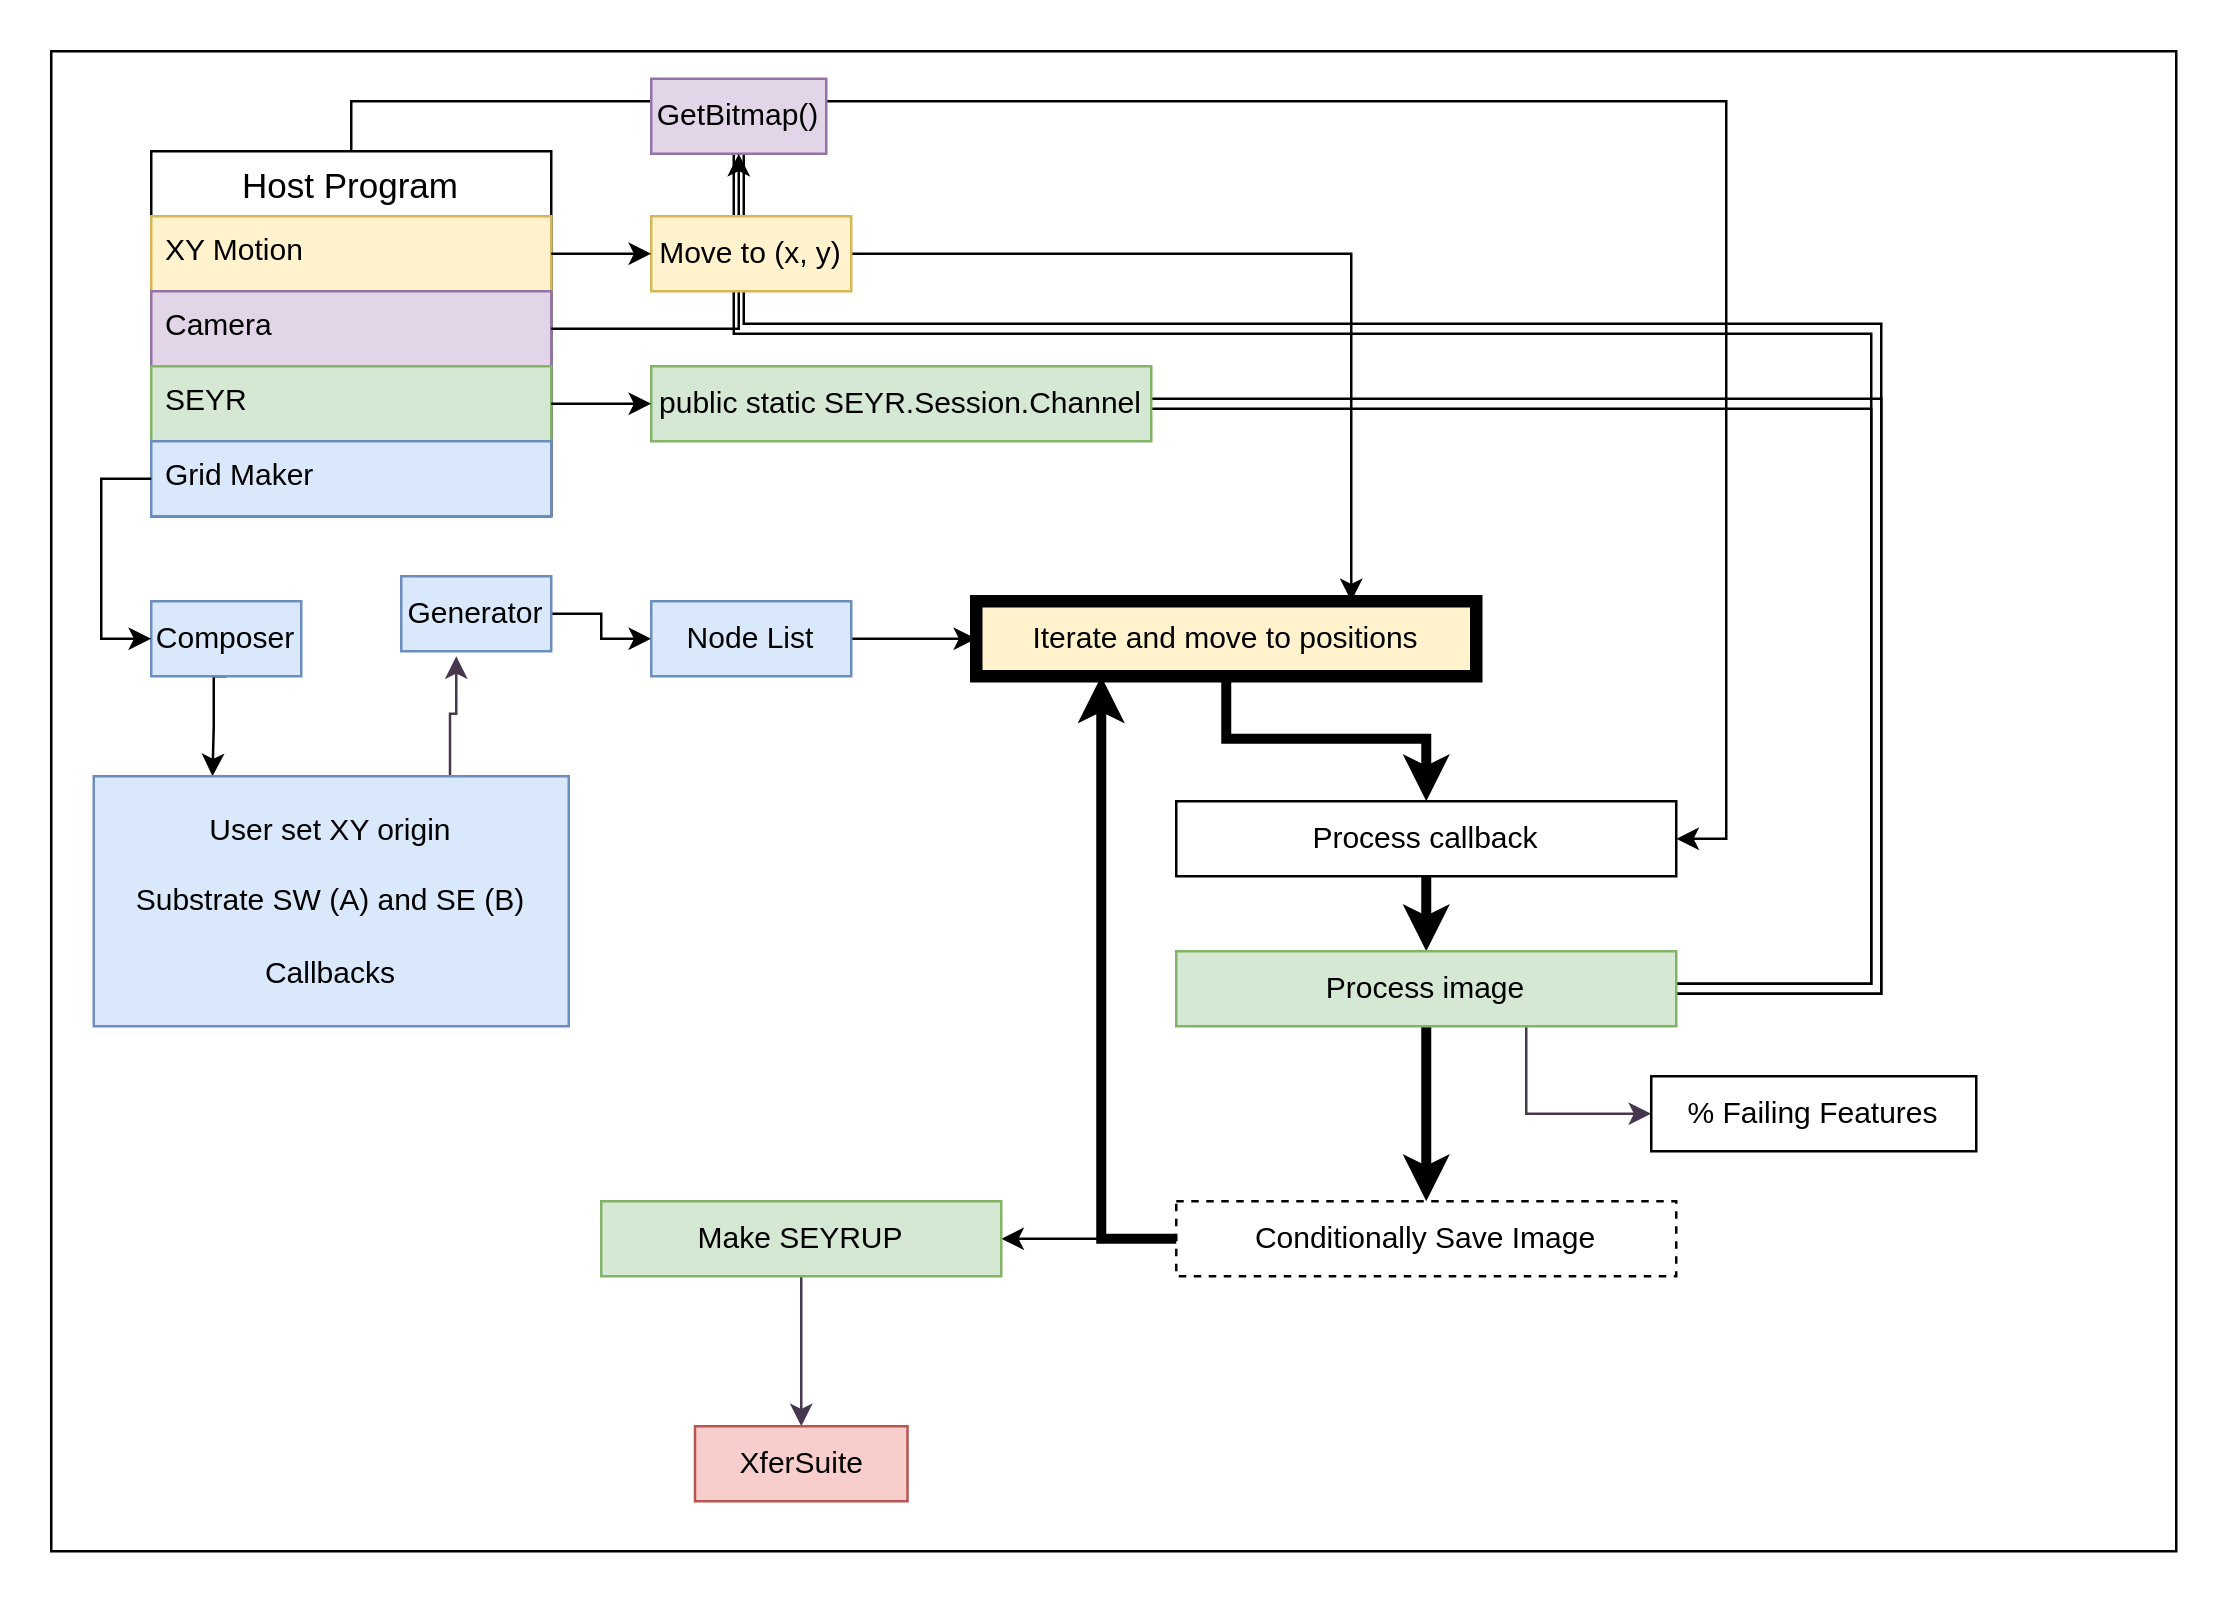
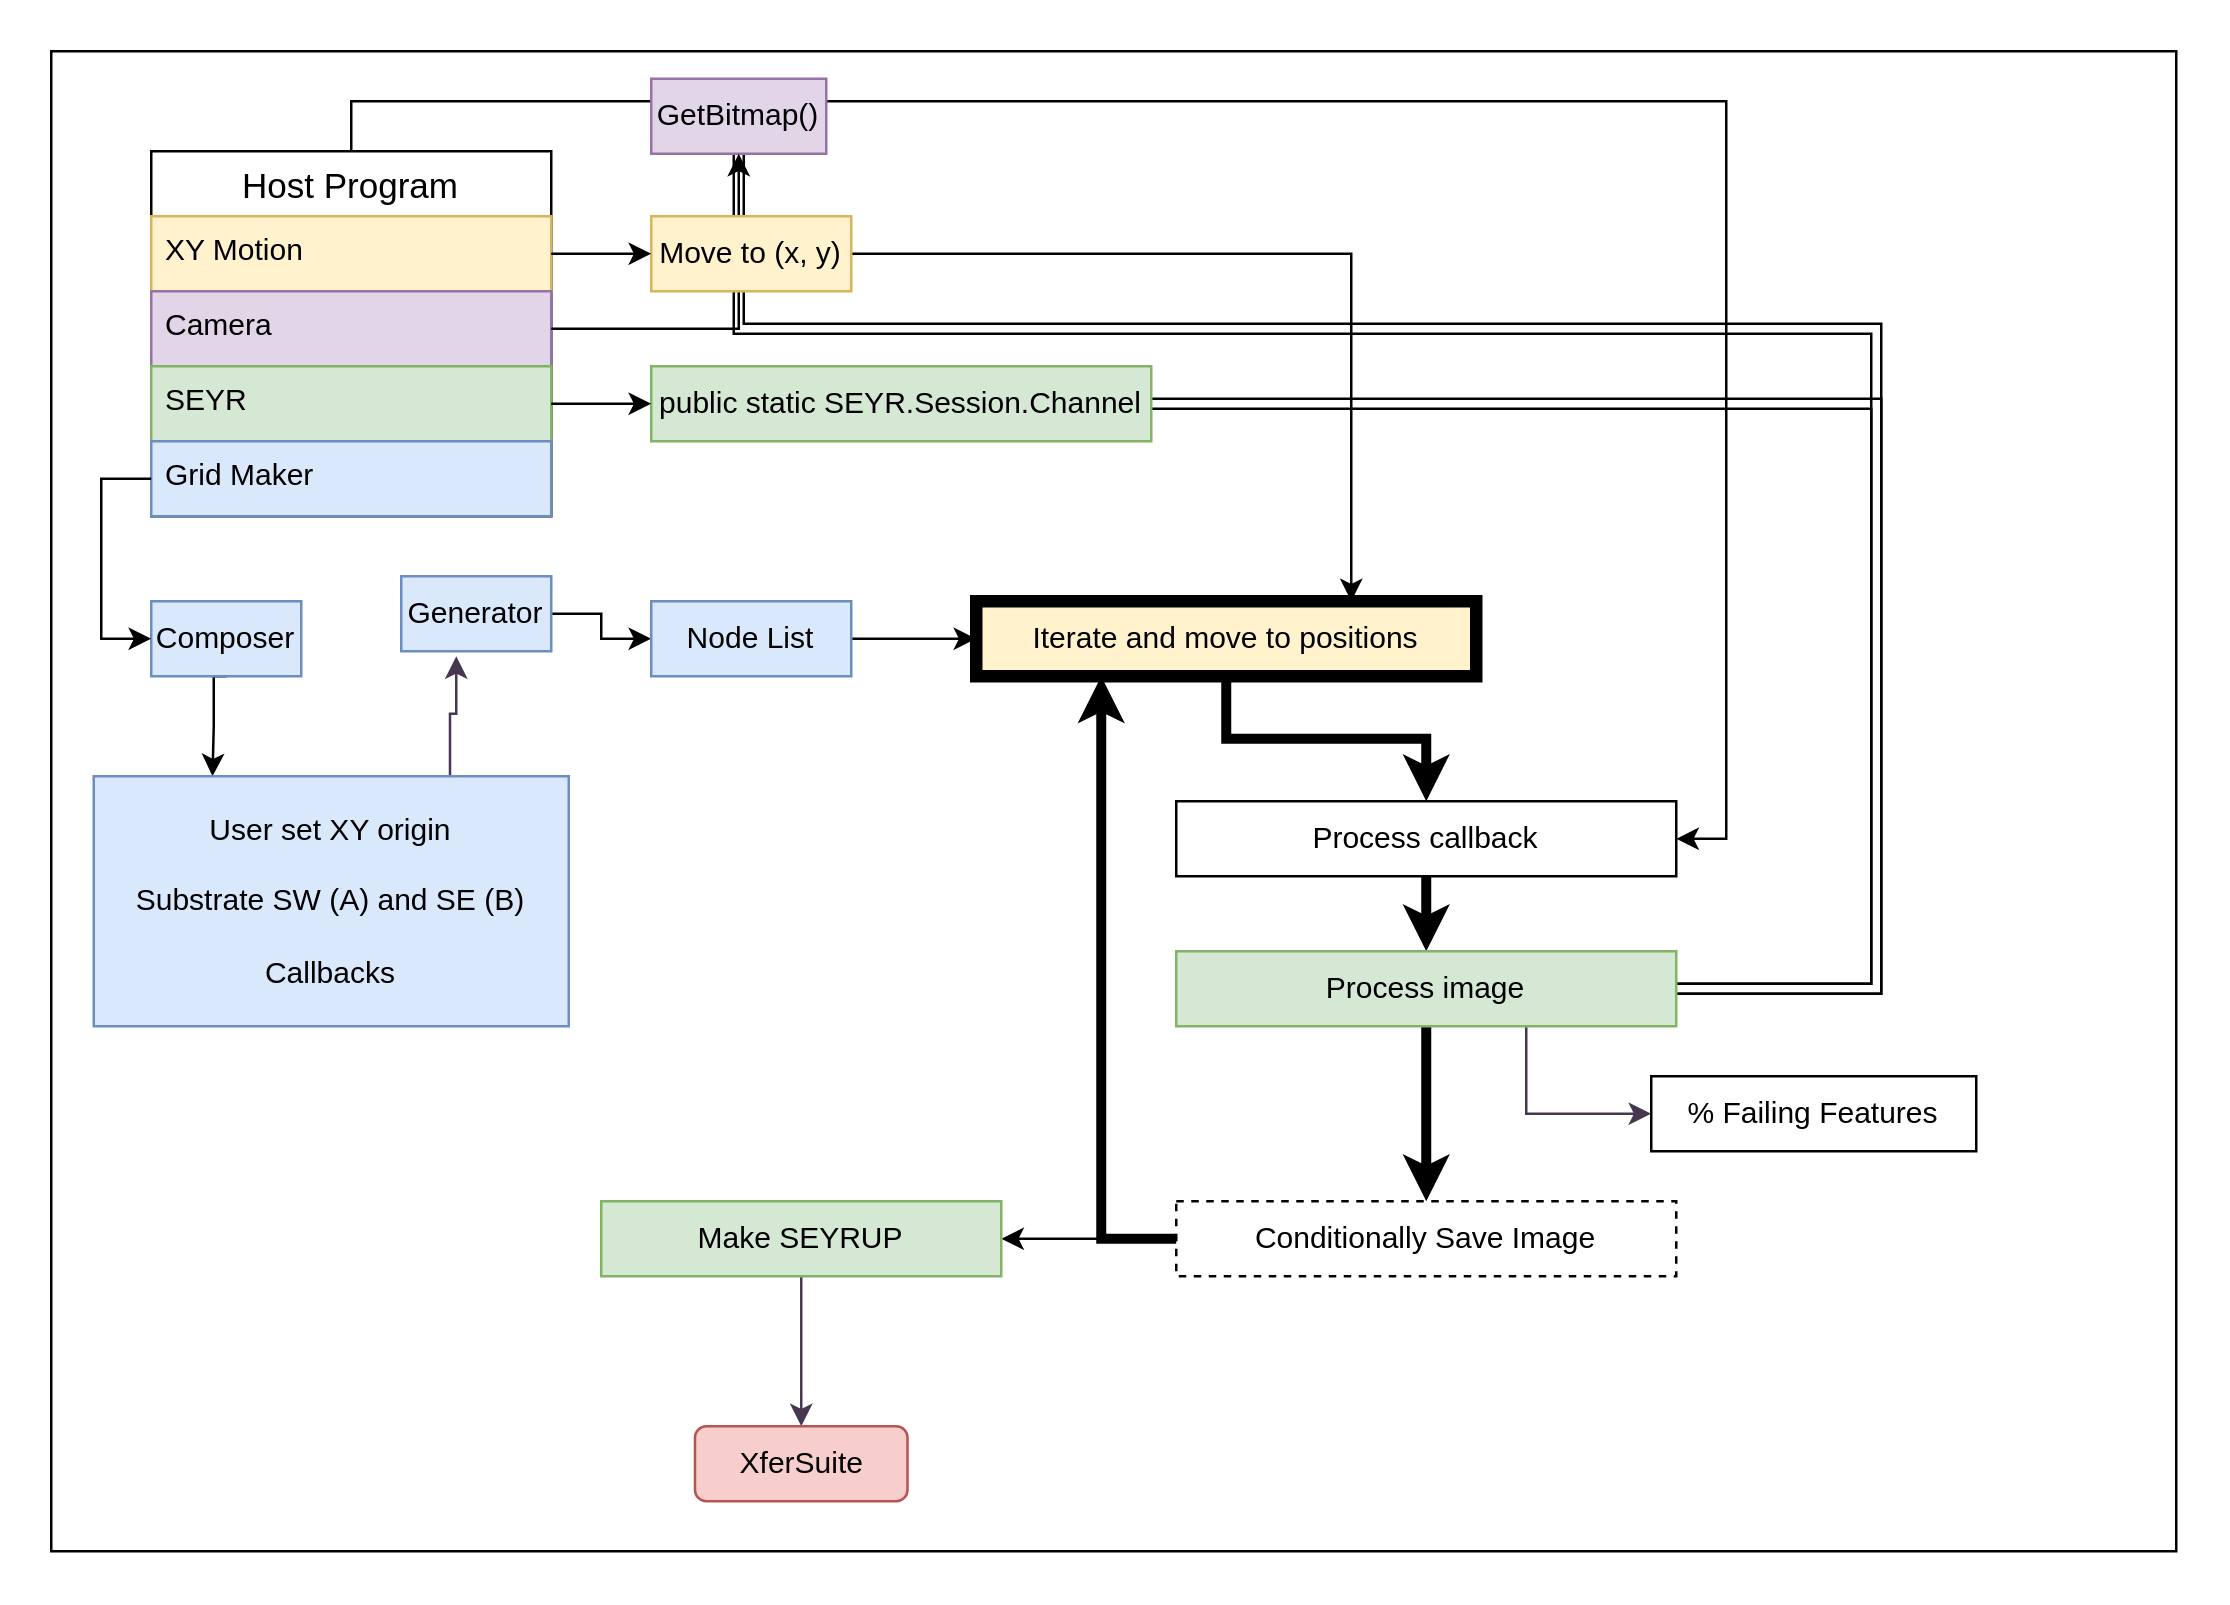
node "XferSuite": shape rectangle -> rounded rectangle
